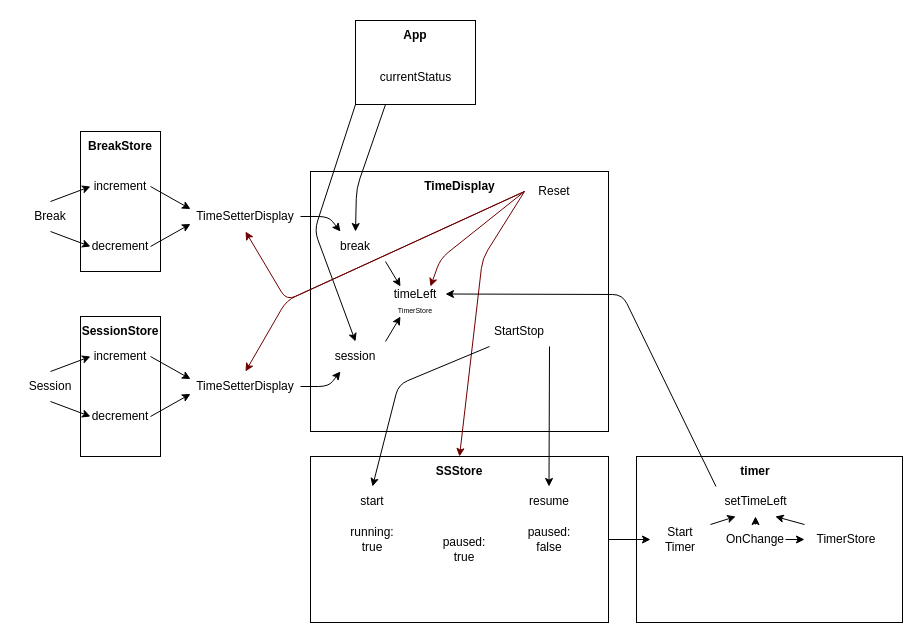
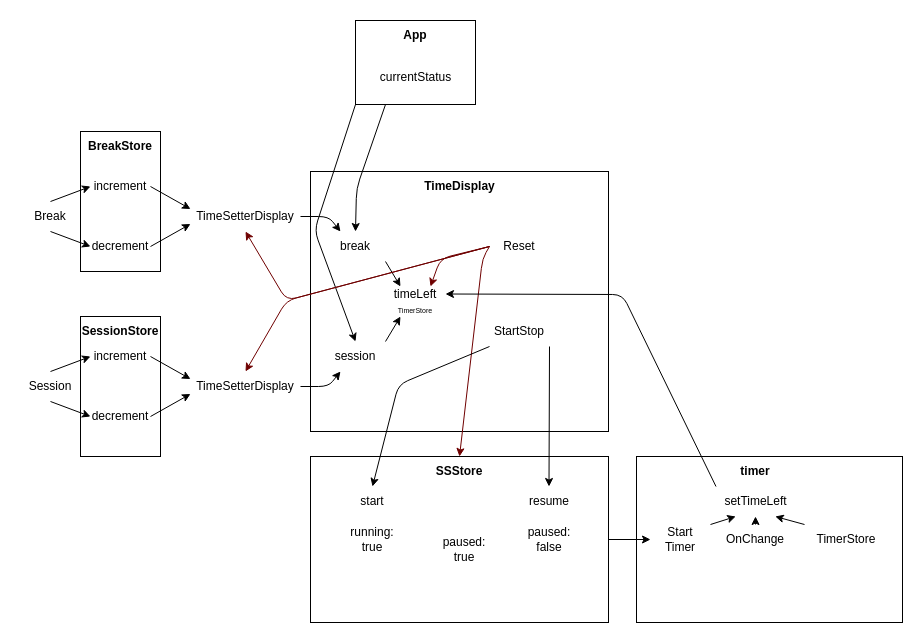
node "Reset": moved (555, 192) -> (520, 247)
edge "OnChange" -> "TimerStore": removed
